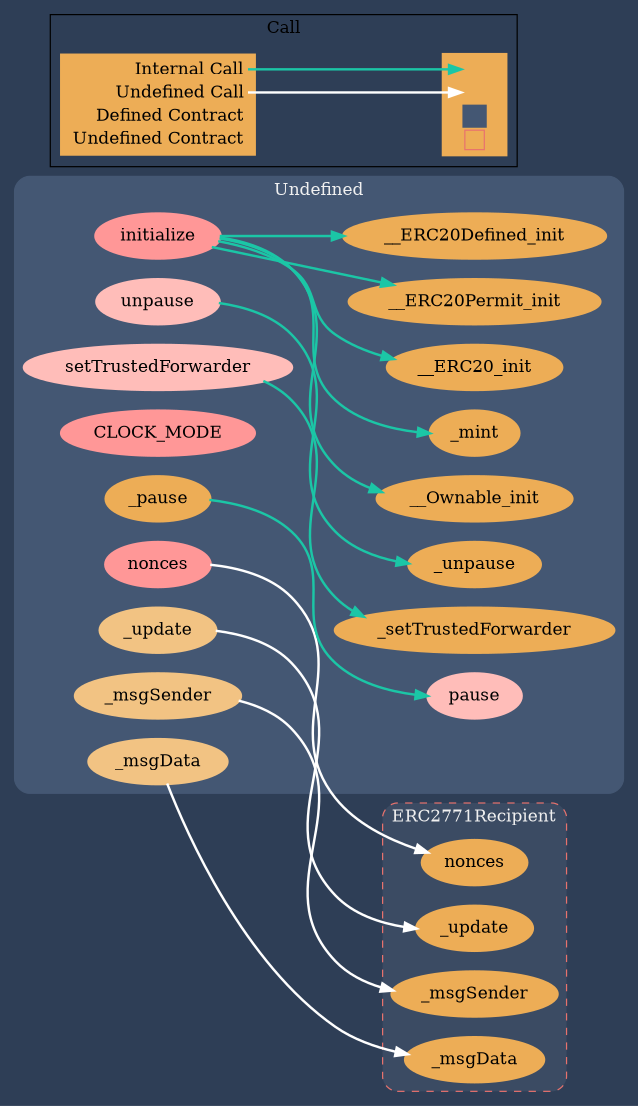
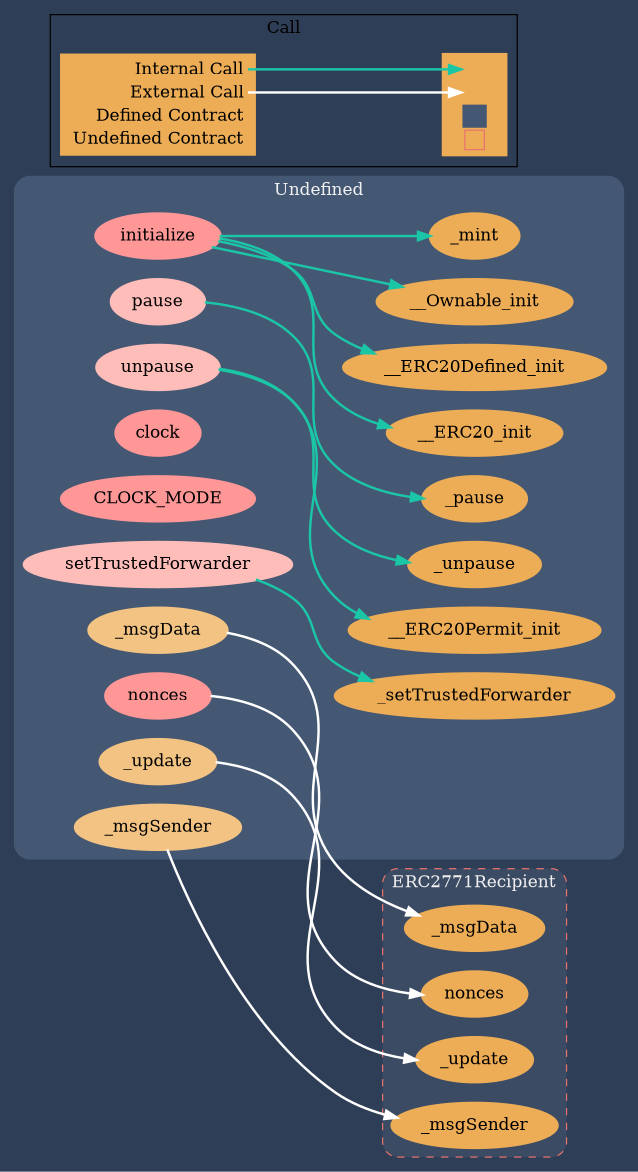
node "Internal Call": text "Undefined Call" -> "External Call"
edge "initialize" -> "__ERC20Permit_init": now "unpause" -> "__ERC20Permit_init"
node "clock": added
edge "_pause" -> "pause": reversed
